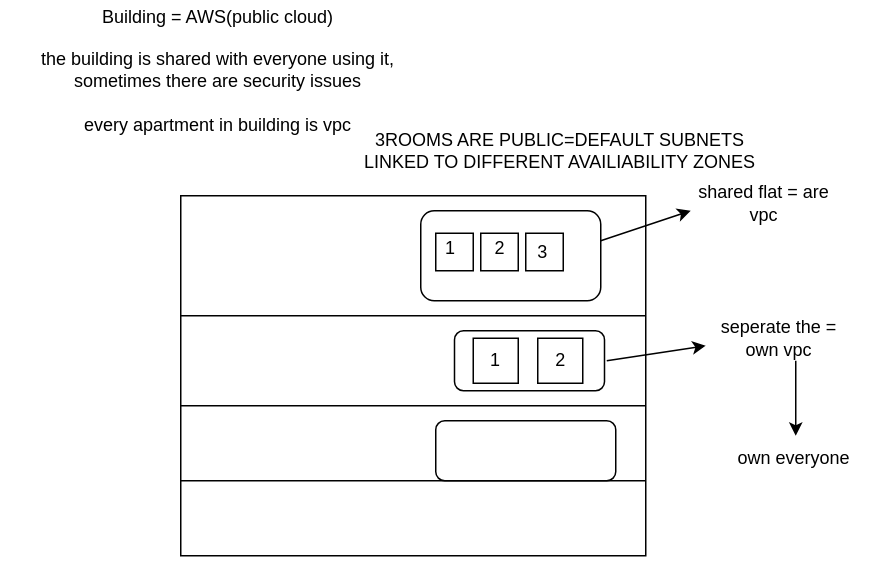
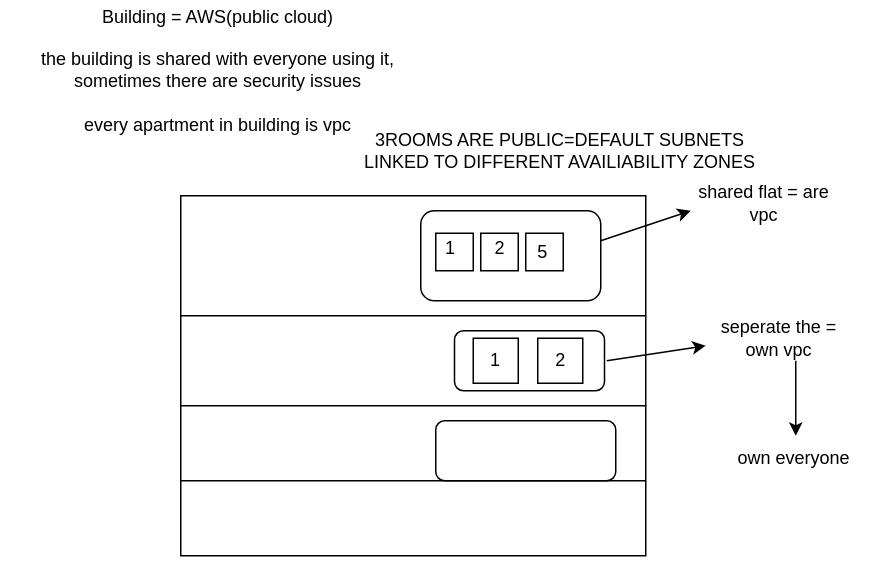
node "3": label "3" -> "5"
